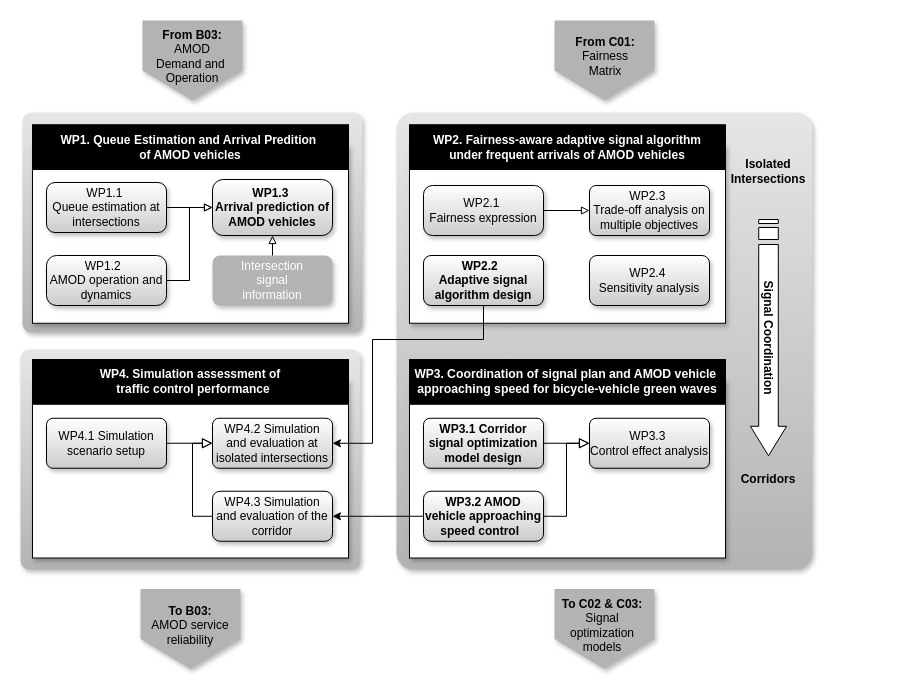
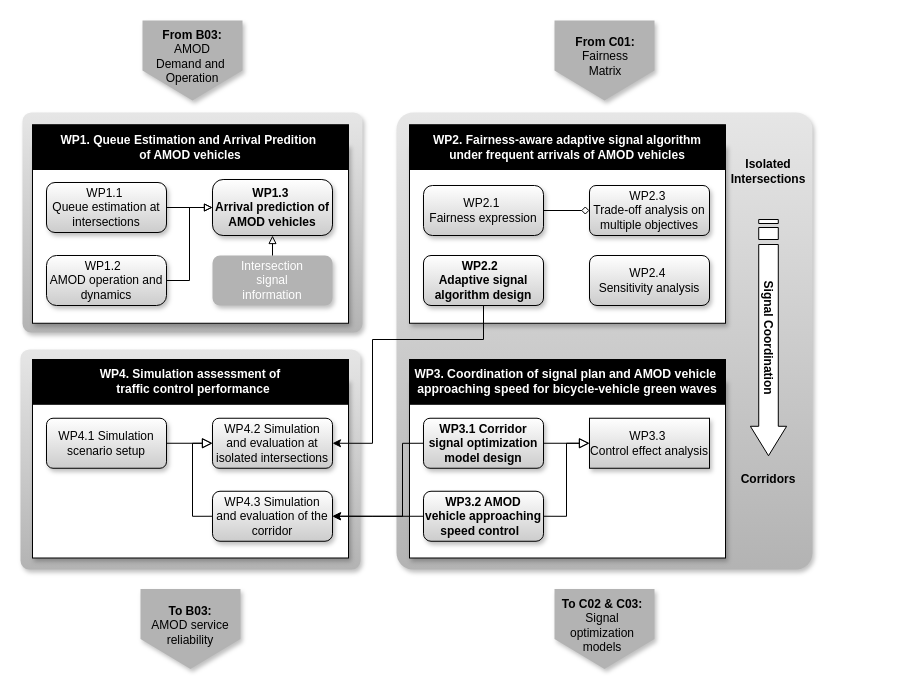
edge "WP2.1 Fairness expression" -> "WP2.3 Trade-off analysis on multiple objectives": arrowhead block -> diamond
node "WP3.3 Control effect analysis": shape rounded rectangle -> rectangle
edge "WP3.1 Corridor signal optimization model design" -> "WP4.3 Simulation and evaluation of the corridor": added
